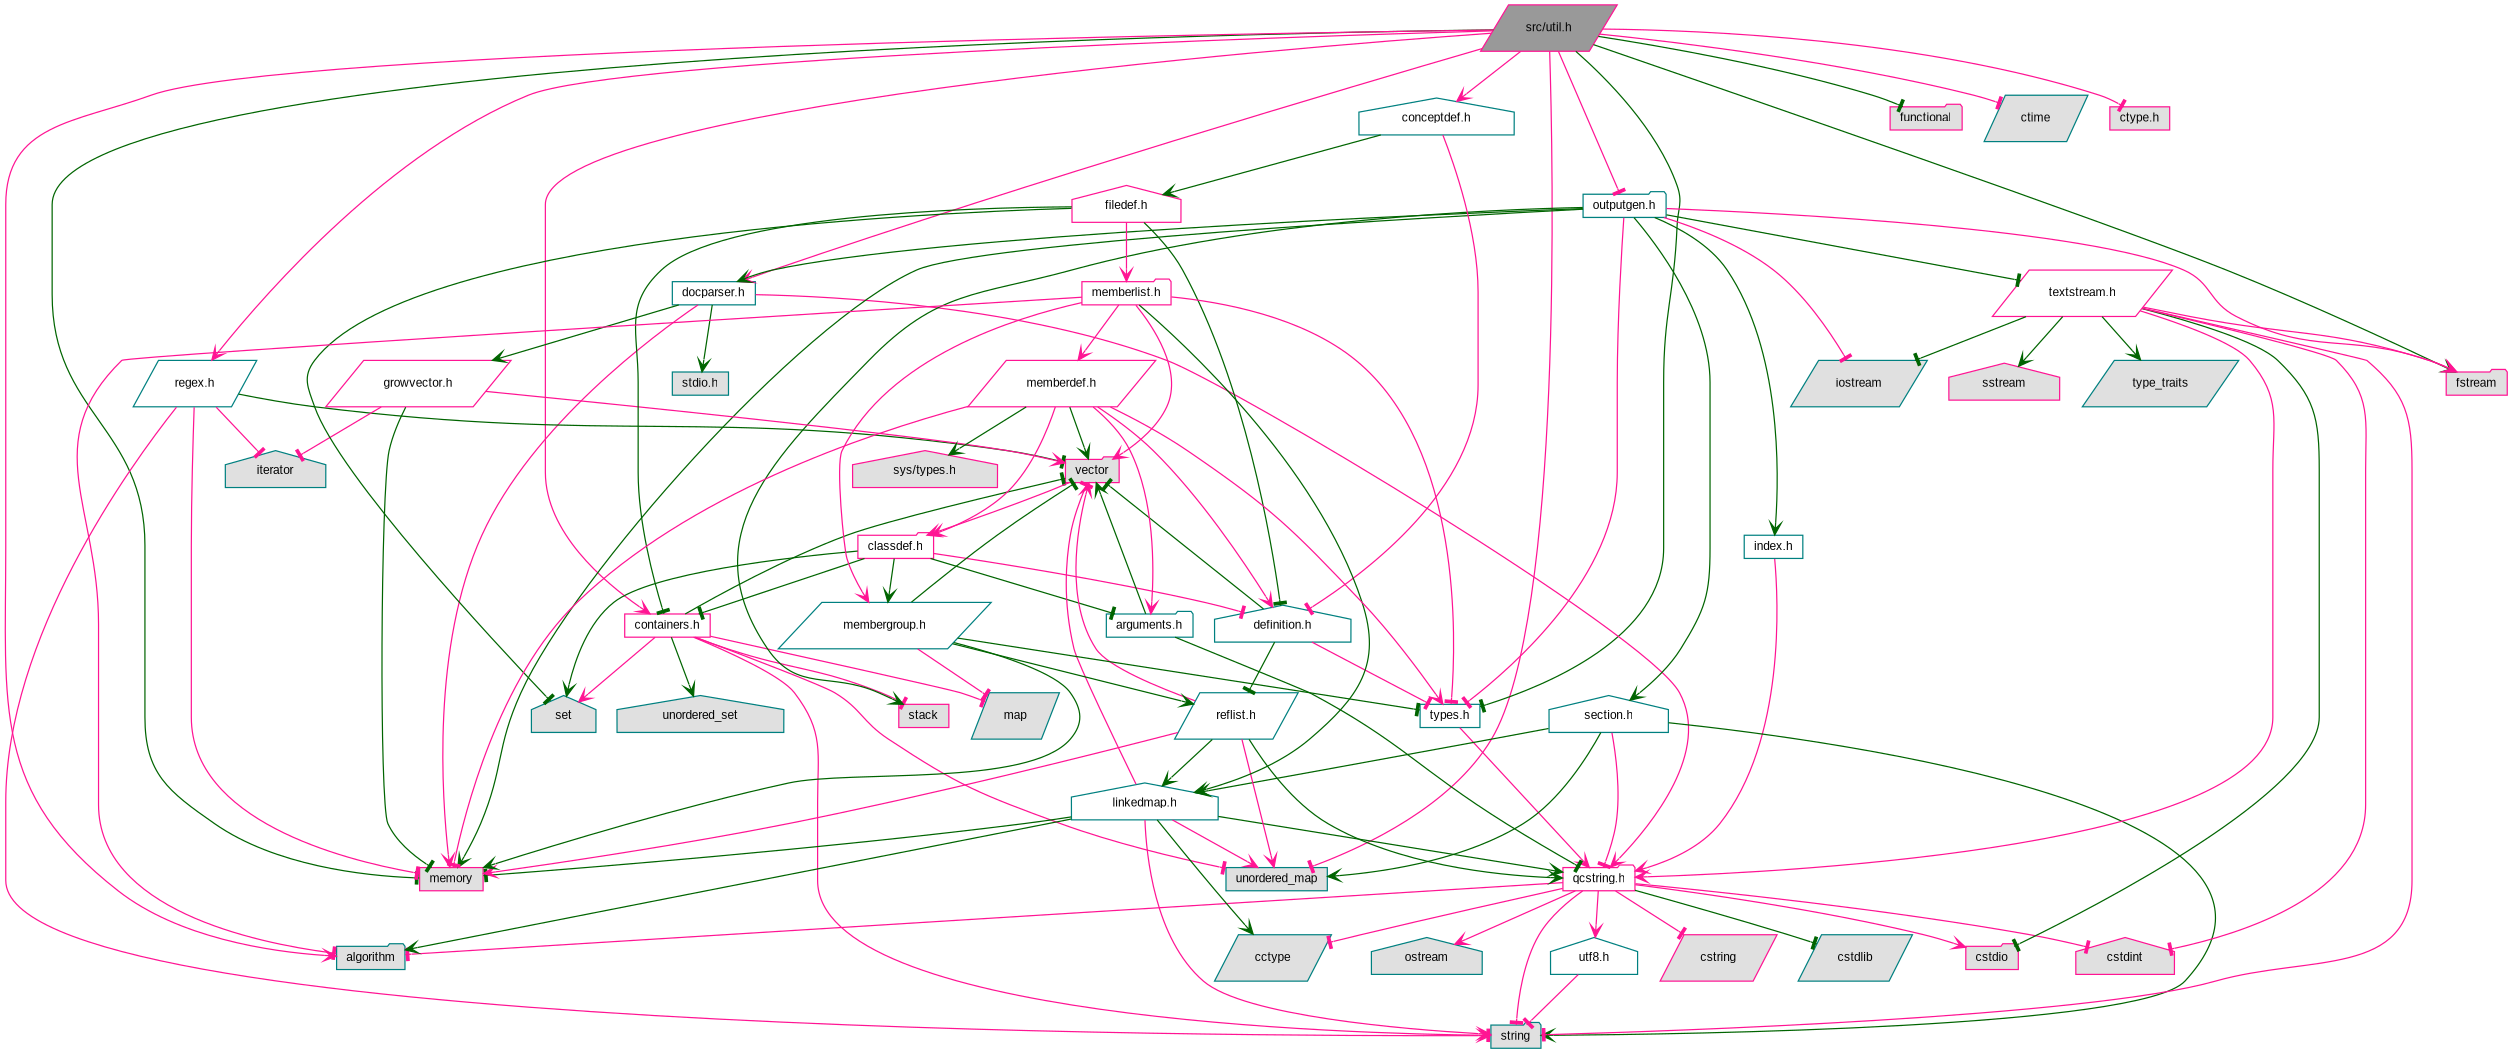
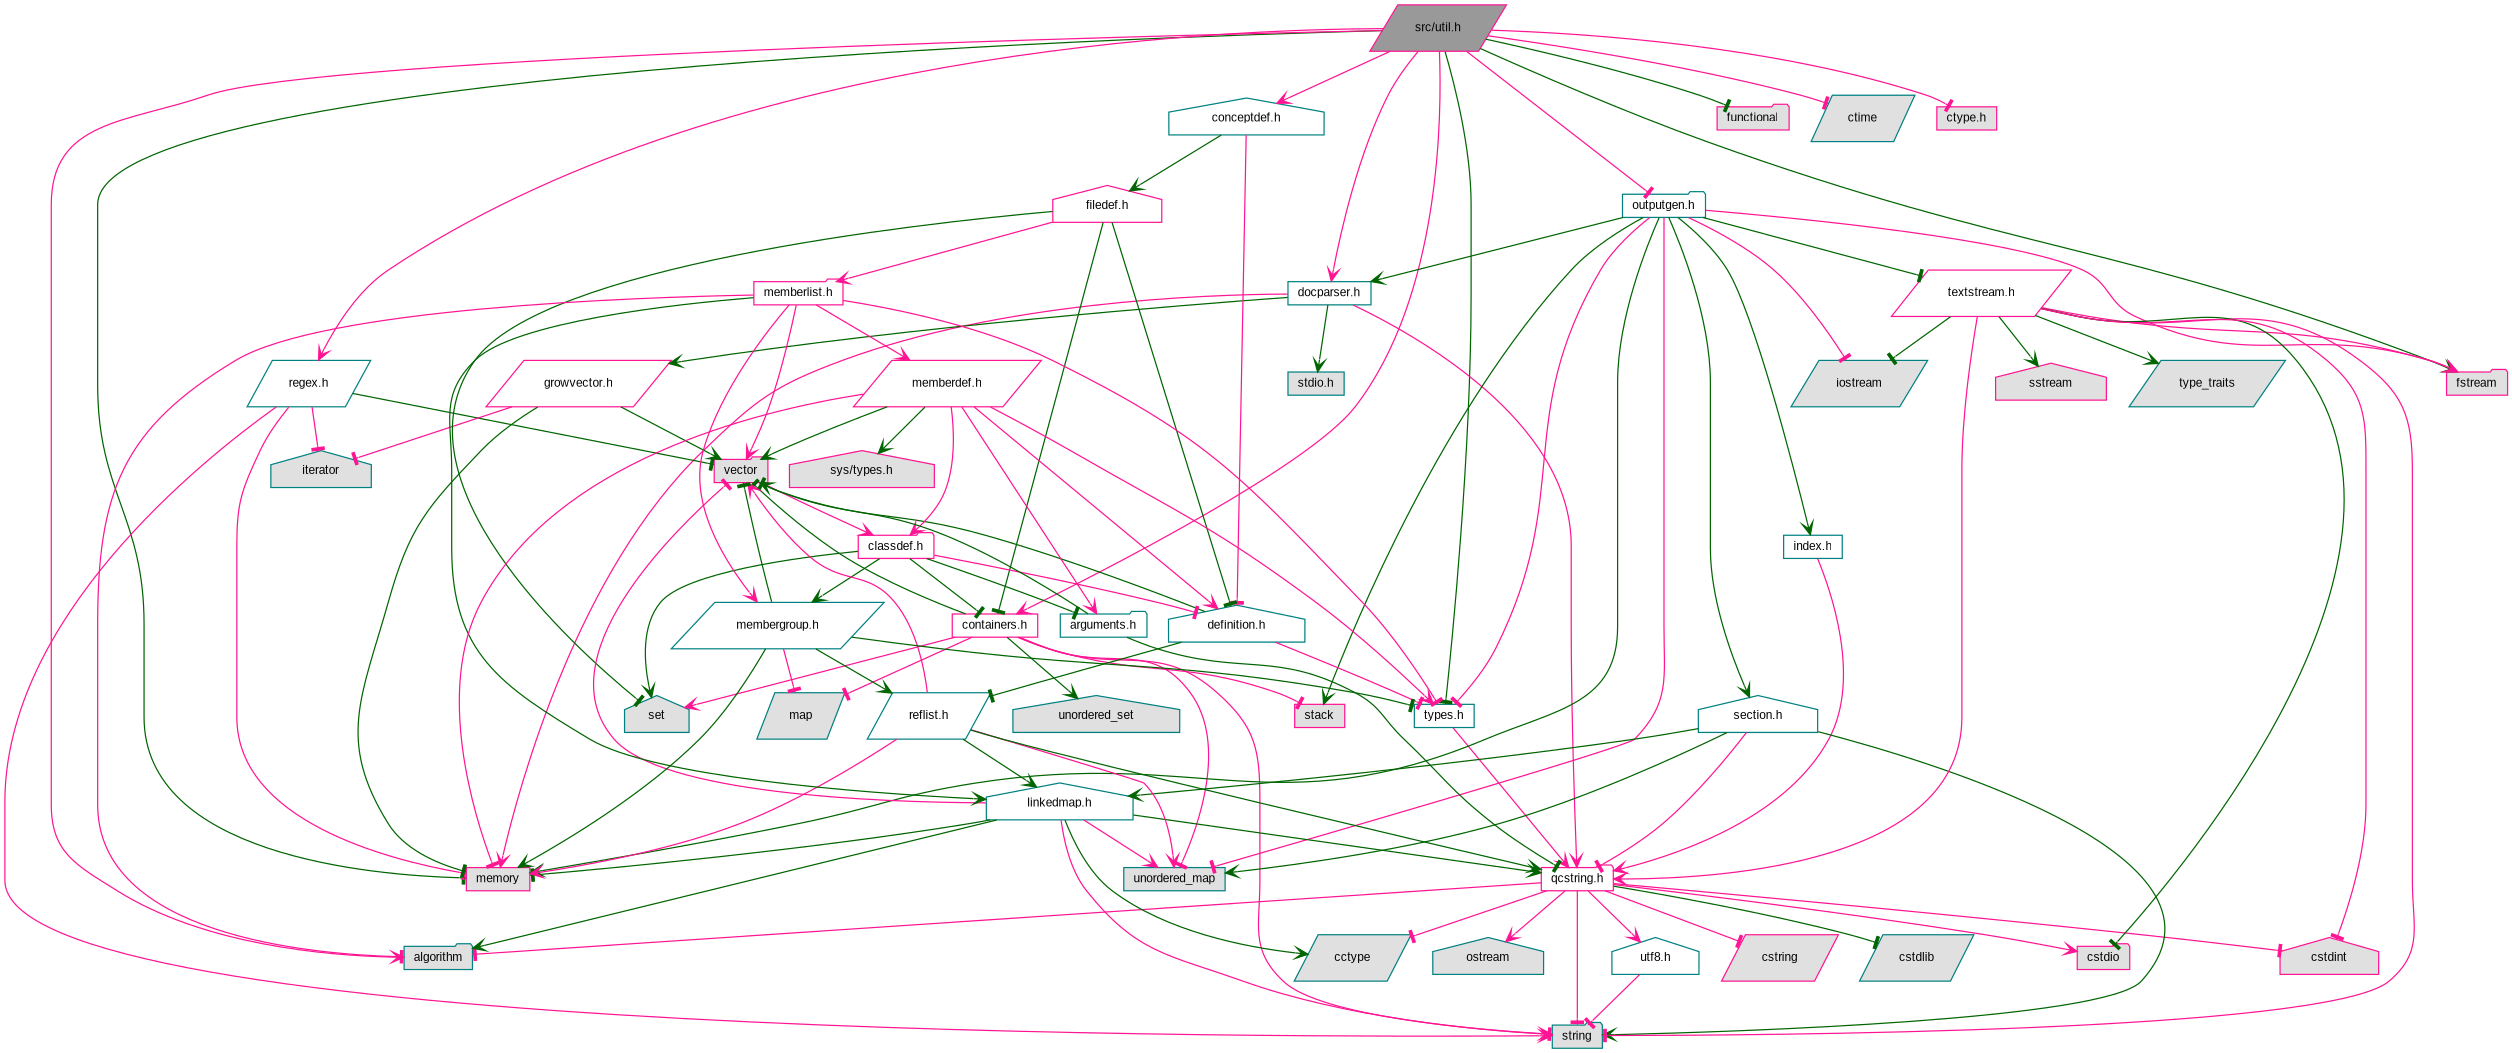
edge "growvector.h" -> "vector": color deeppink -> darkgreen
edge "src/util.h" -> "unordered_map": now "outputgen.h" -> "unordered_map"
